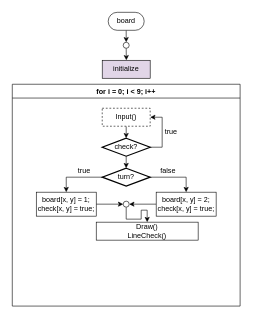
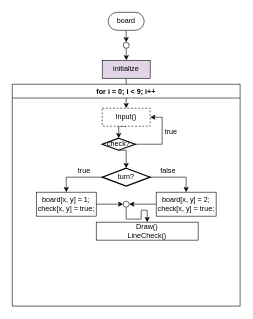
edge "initialize" -> "Input()": added
node "check?": size 48x18 -> 33x12
